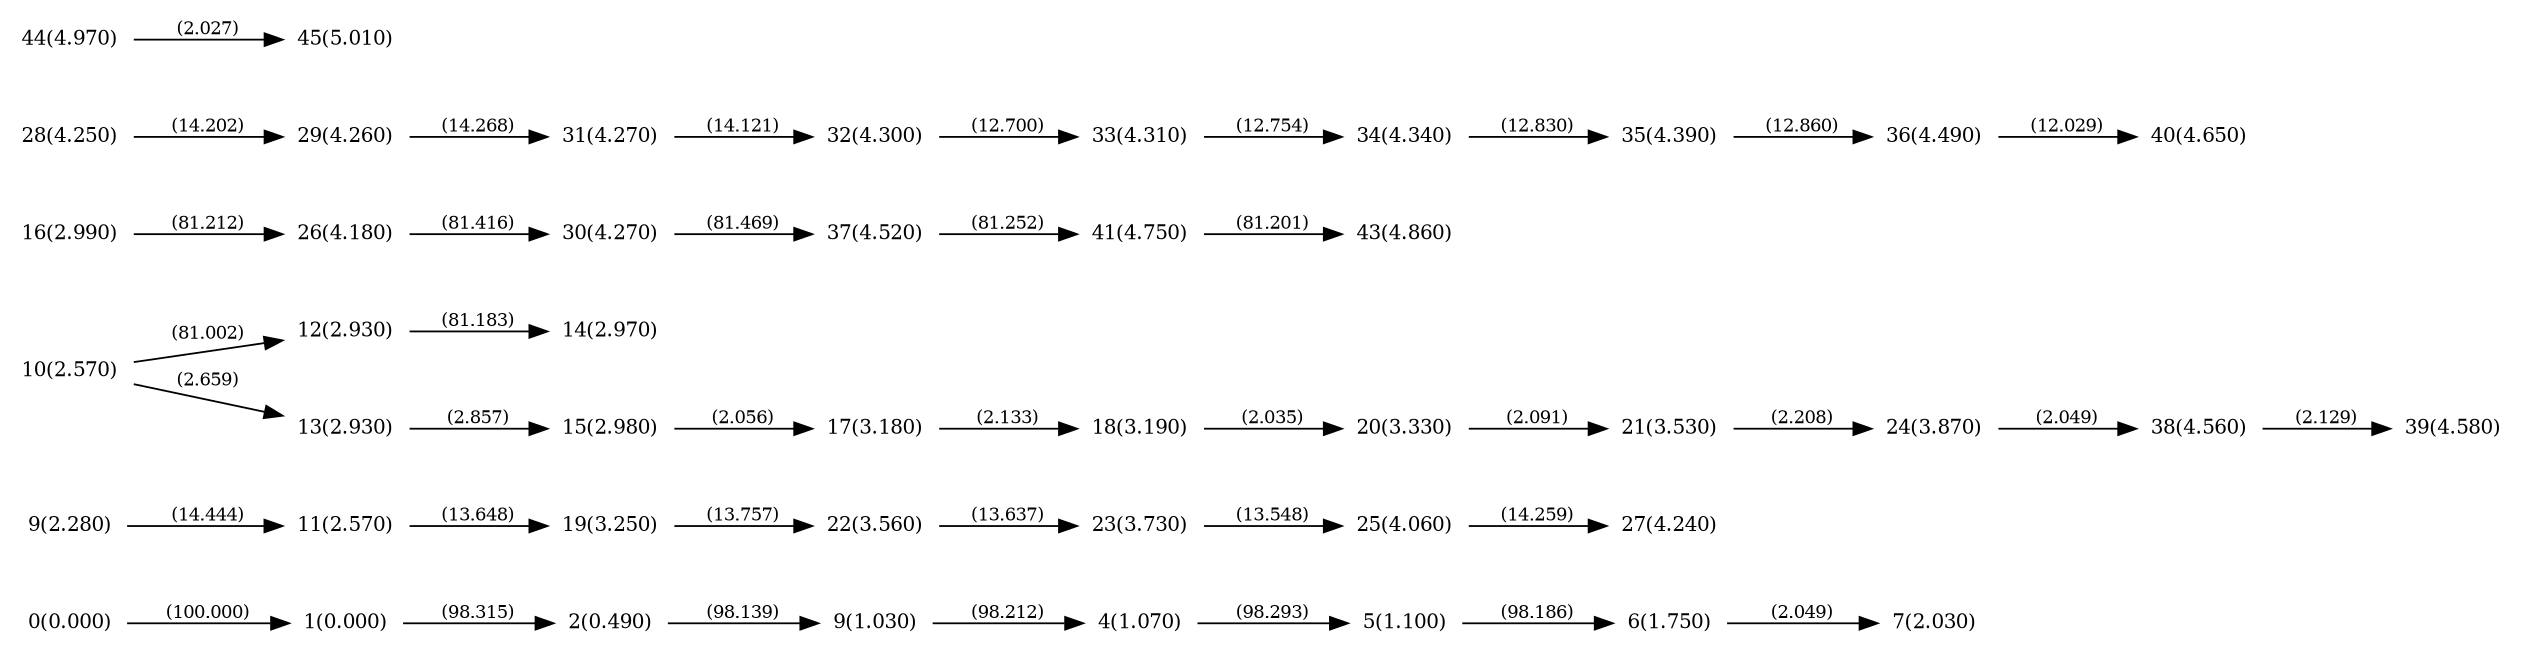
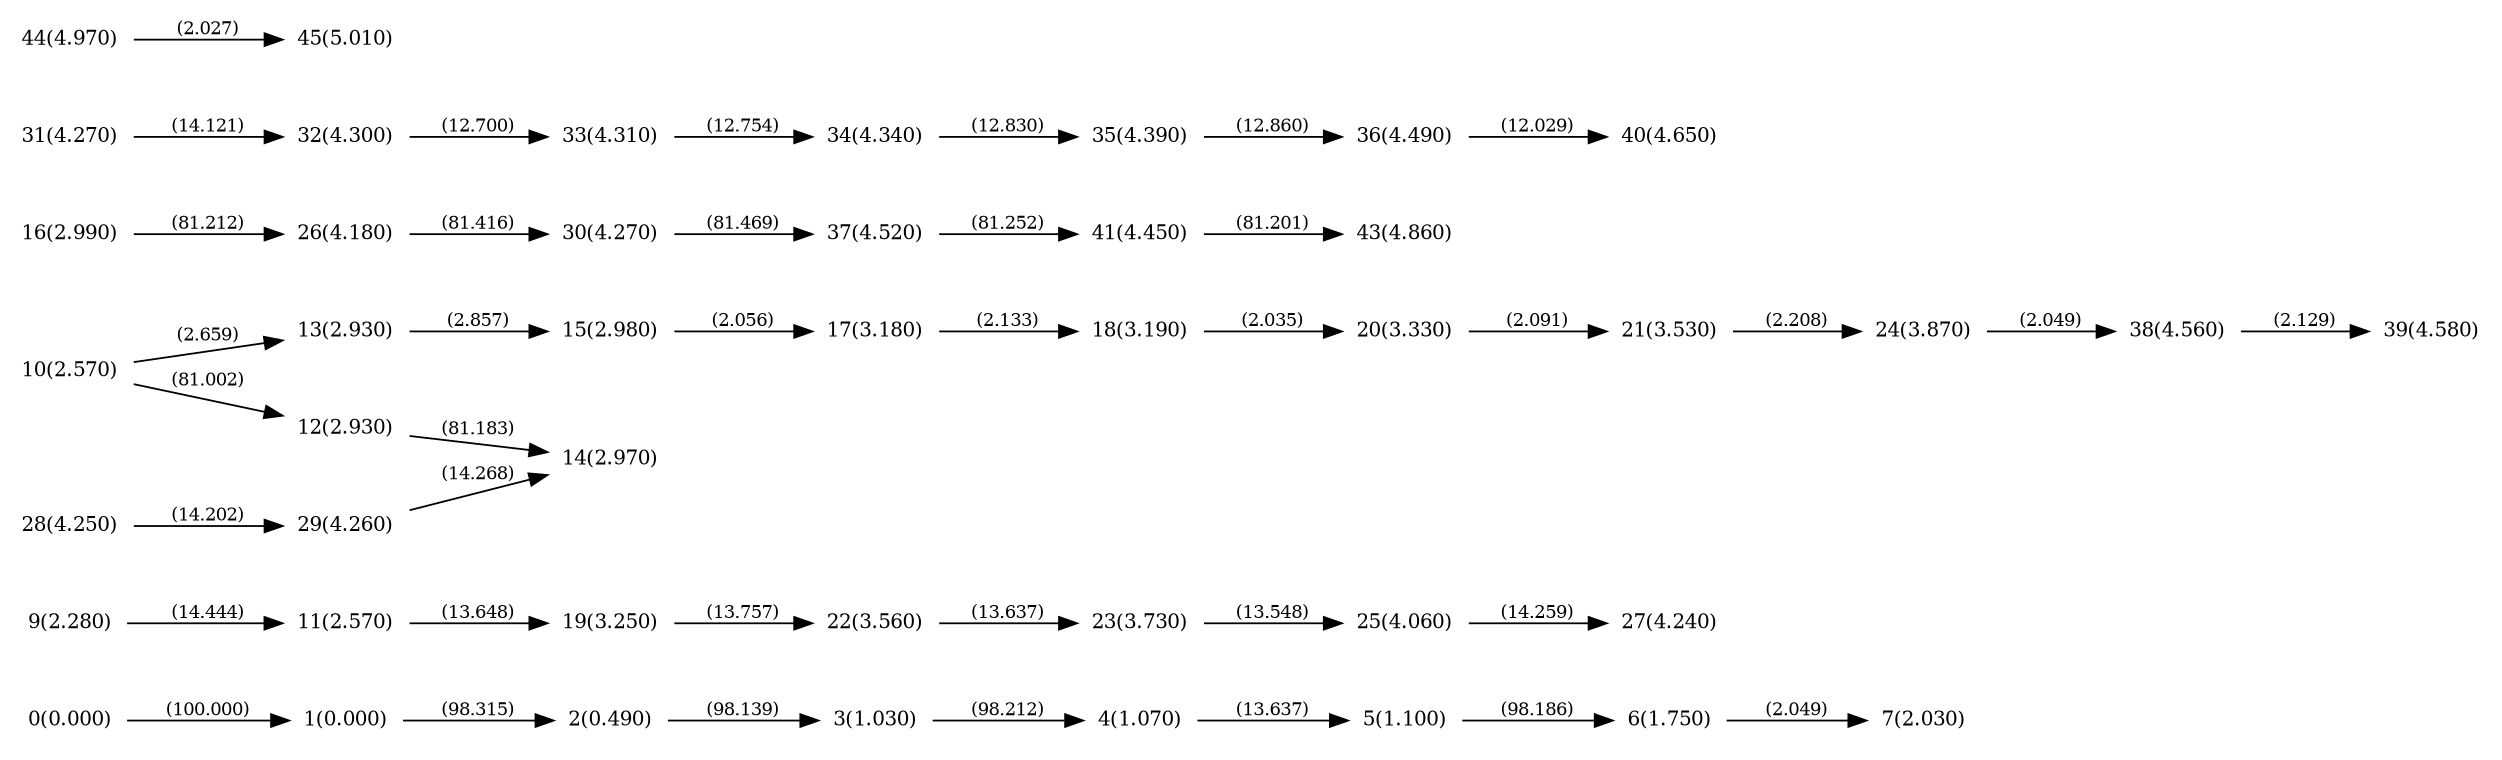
edge "29(4.260)" -> "31(4.270)": now "29(4.260)" -> "14(2.970)"
node "41(4.750)": label "41(4.750)" -> "41(4.450)"
edge "4(1.070)" -> "5(1.100)": label "(98.293)" -> "(13.637)"
node "9(1.030)": label "9(1.030)" -> "3(1.030)"
